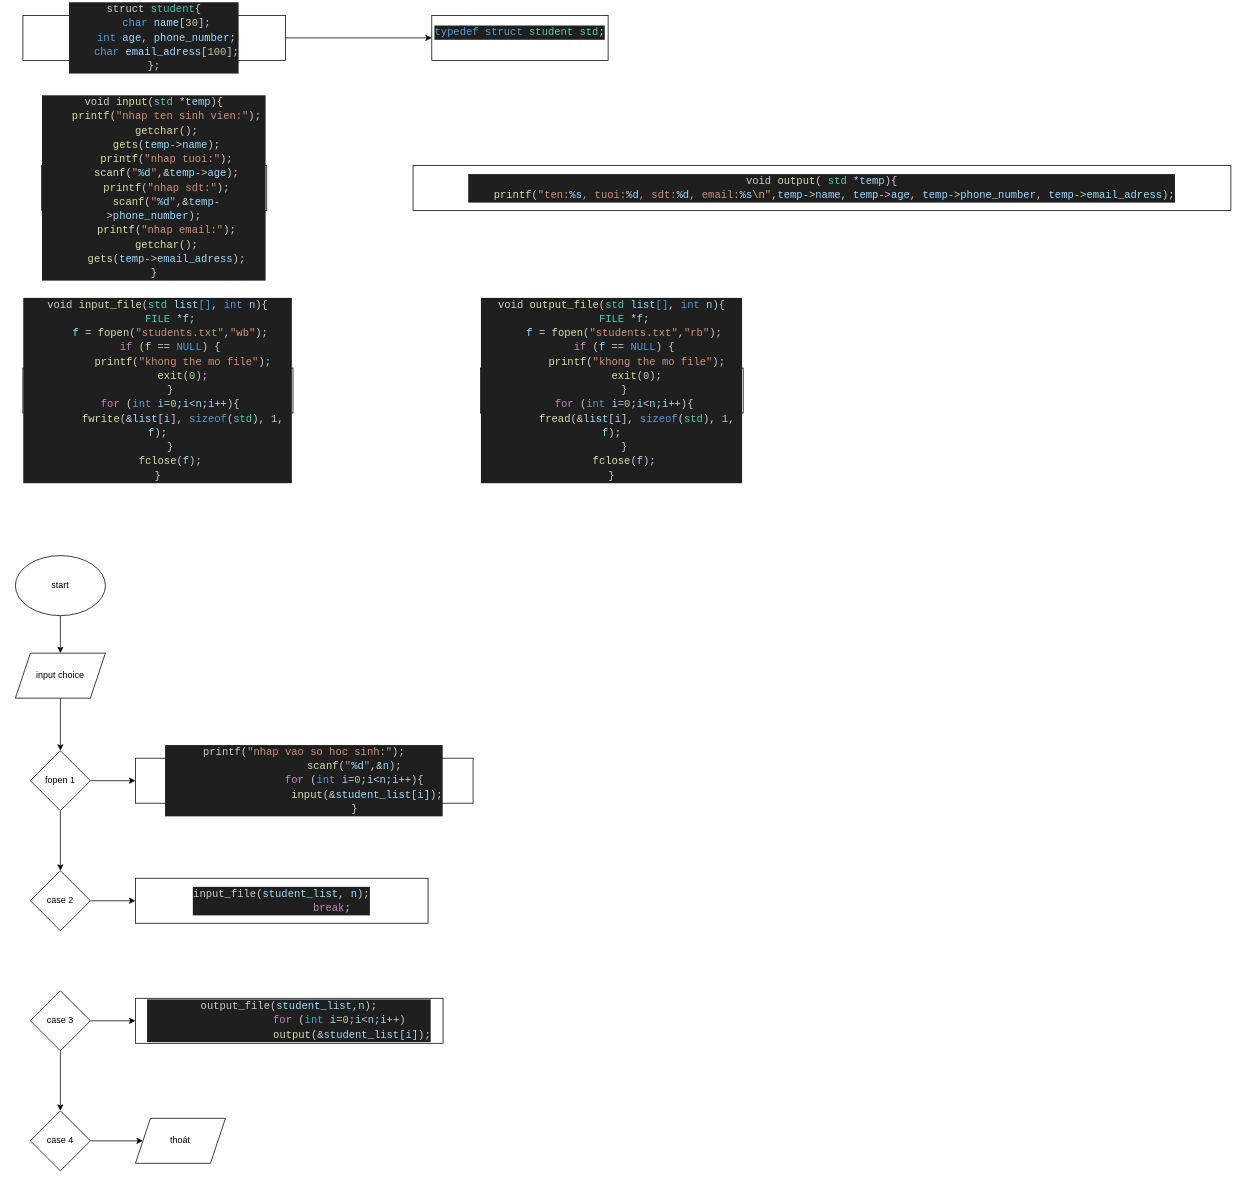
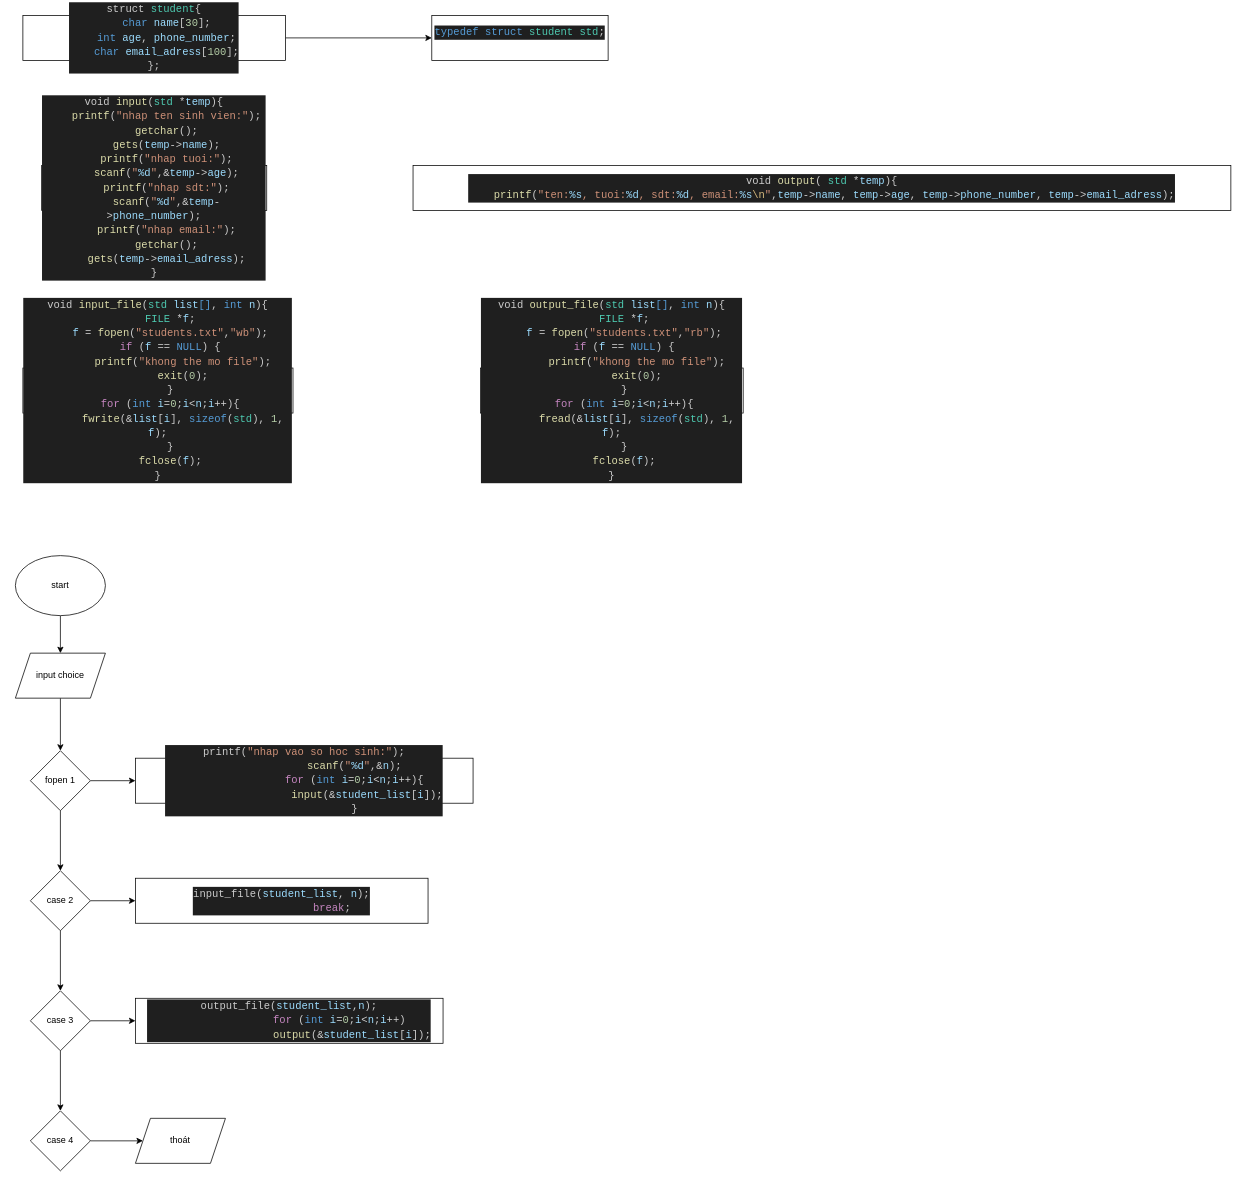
edge "case 2" -> "case 3": added
